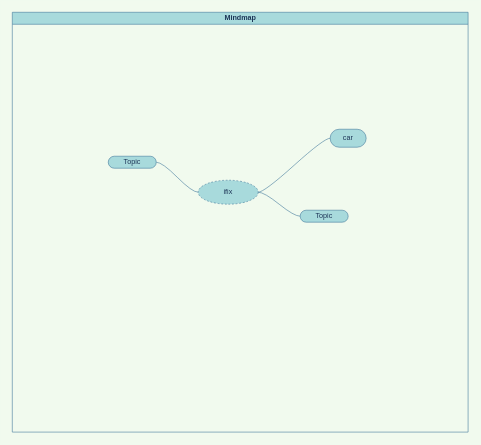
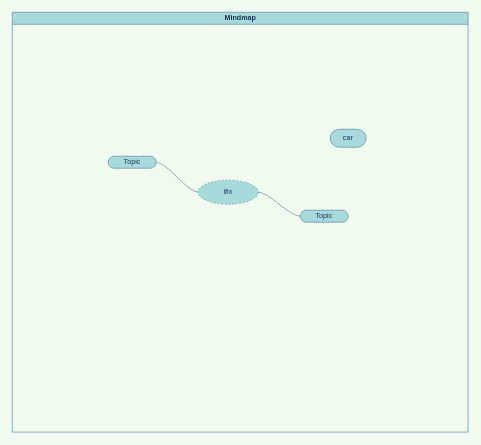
edge "car" -- "ifix": removed
